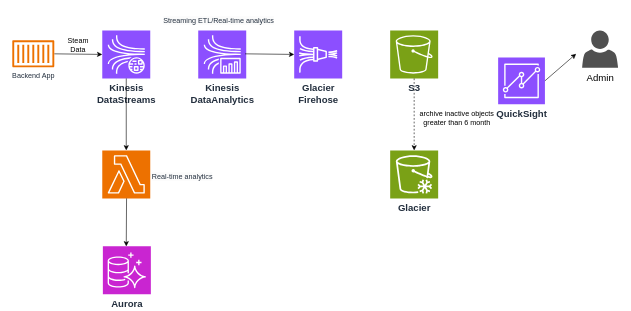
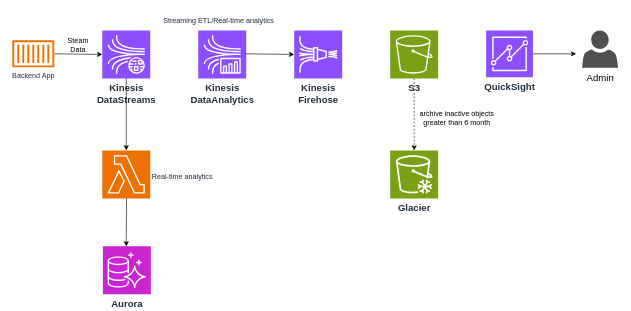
node "QuickSight": moved (522, 81) -> (510, 54)
node "Glacier Firehose": label "Glacier Firehose" -> "Kinesis Firehose"
